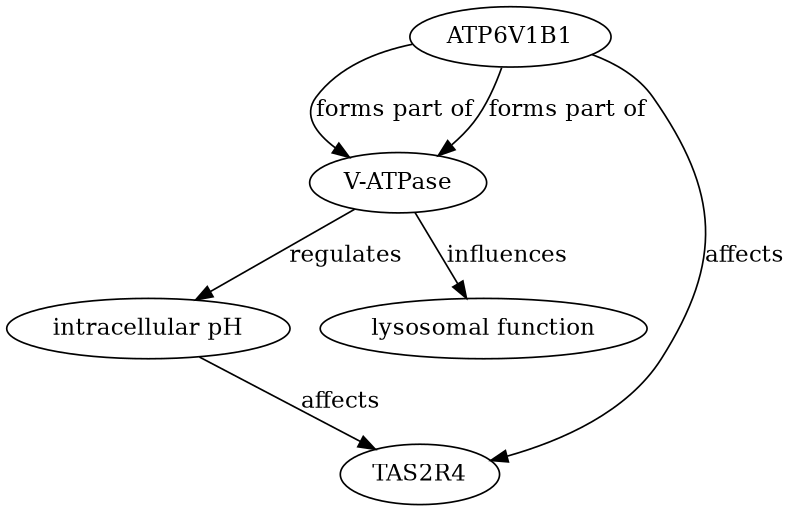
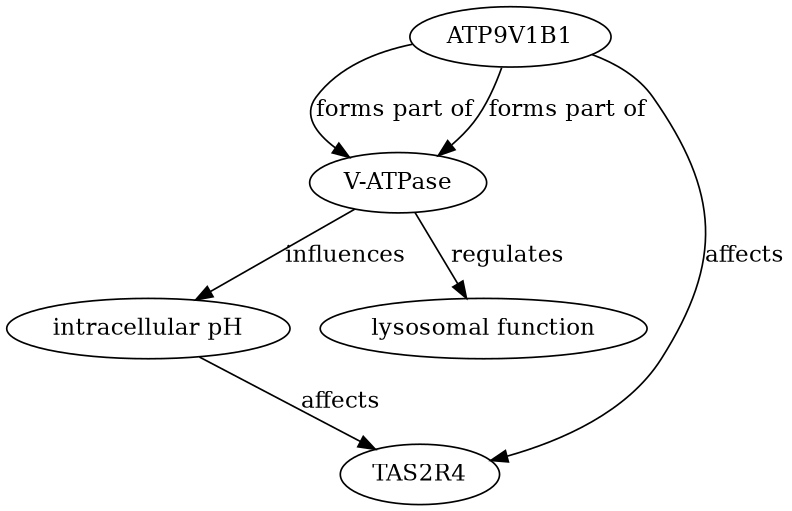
node "ATP6V1B1": label "ATP6V1B1" -> "ATP9V1B1"
edge "V-ATPase" -> "intracellular pH": label "regulates" -> "influences"
edge "V-ATPase" -> "lysosomal function": label "influences" -> "regulates"
